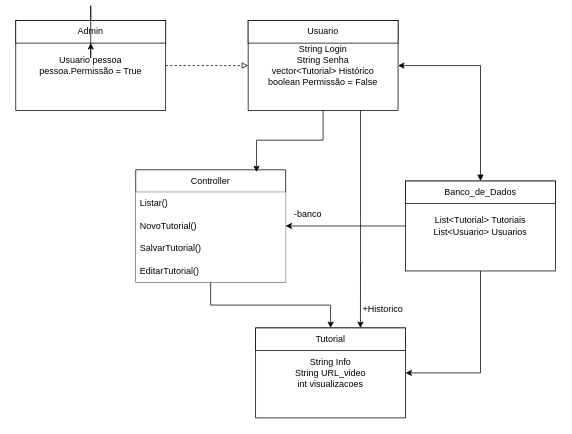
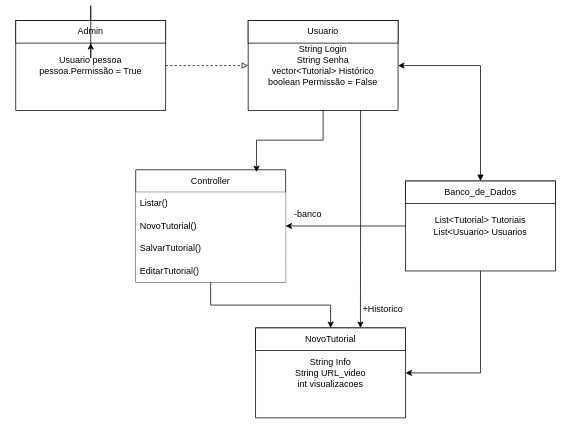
node "Tutorial": label "Tutorial" -> "NovoTutorial"
